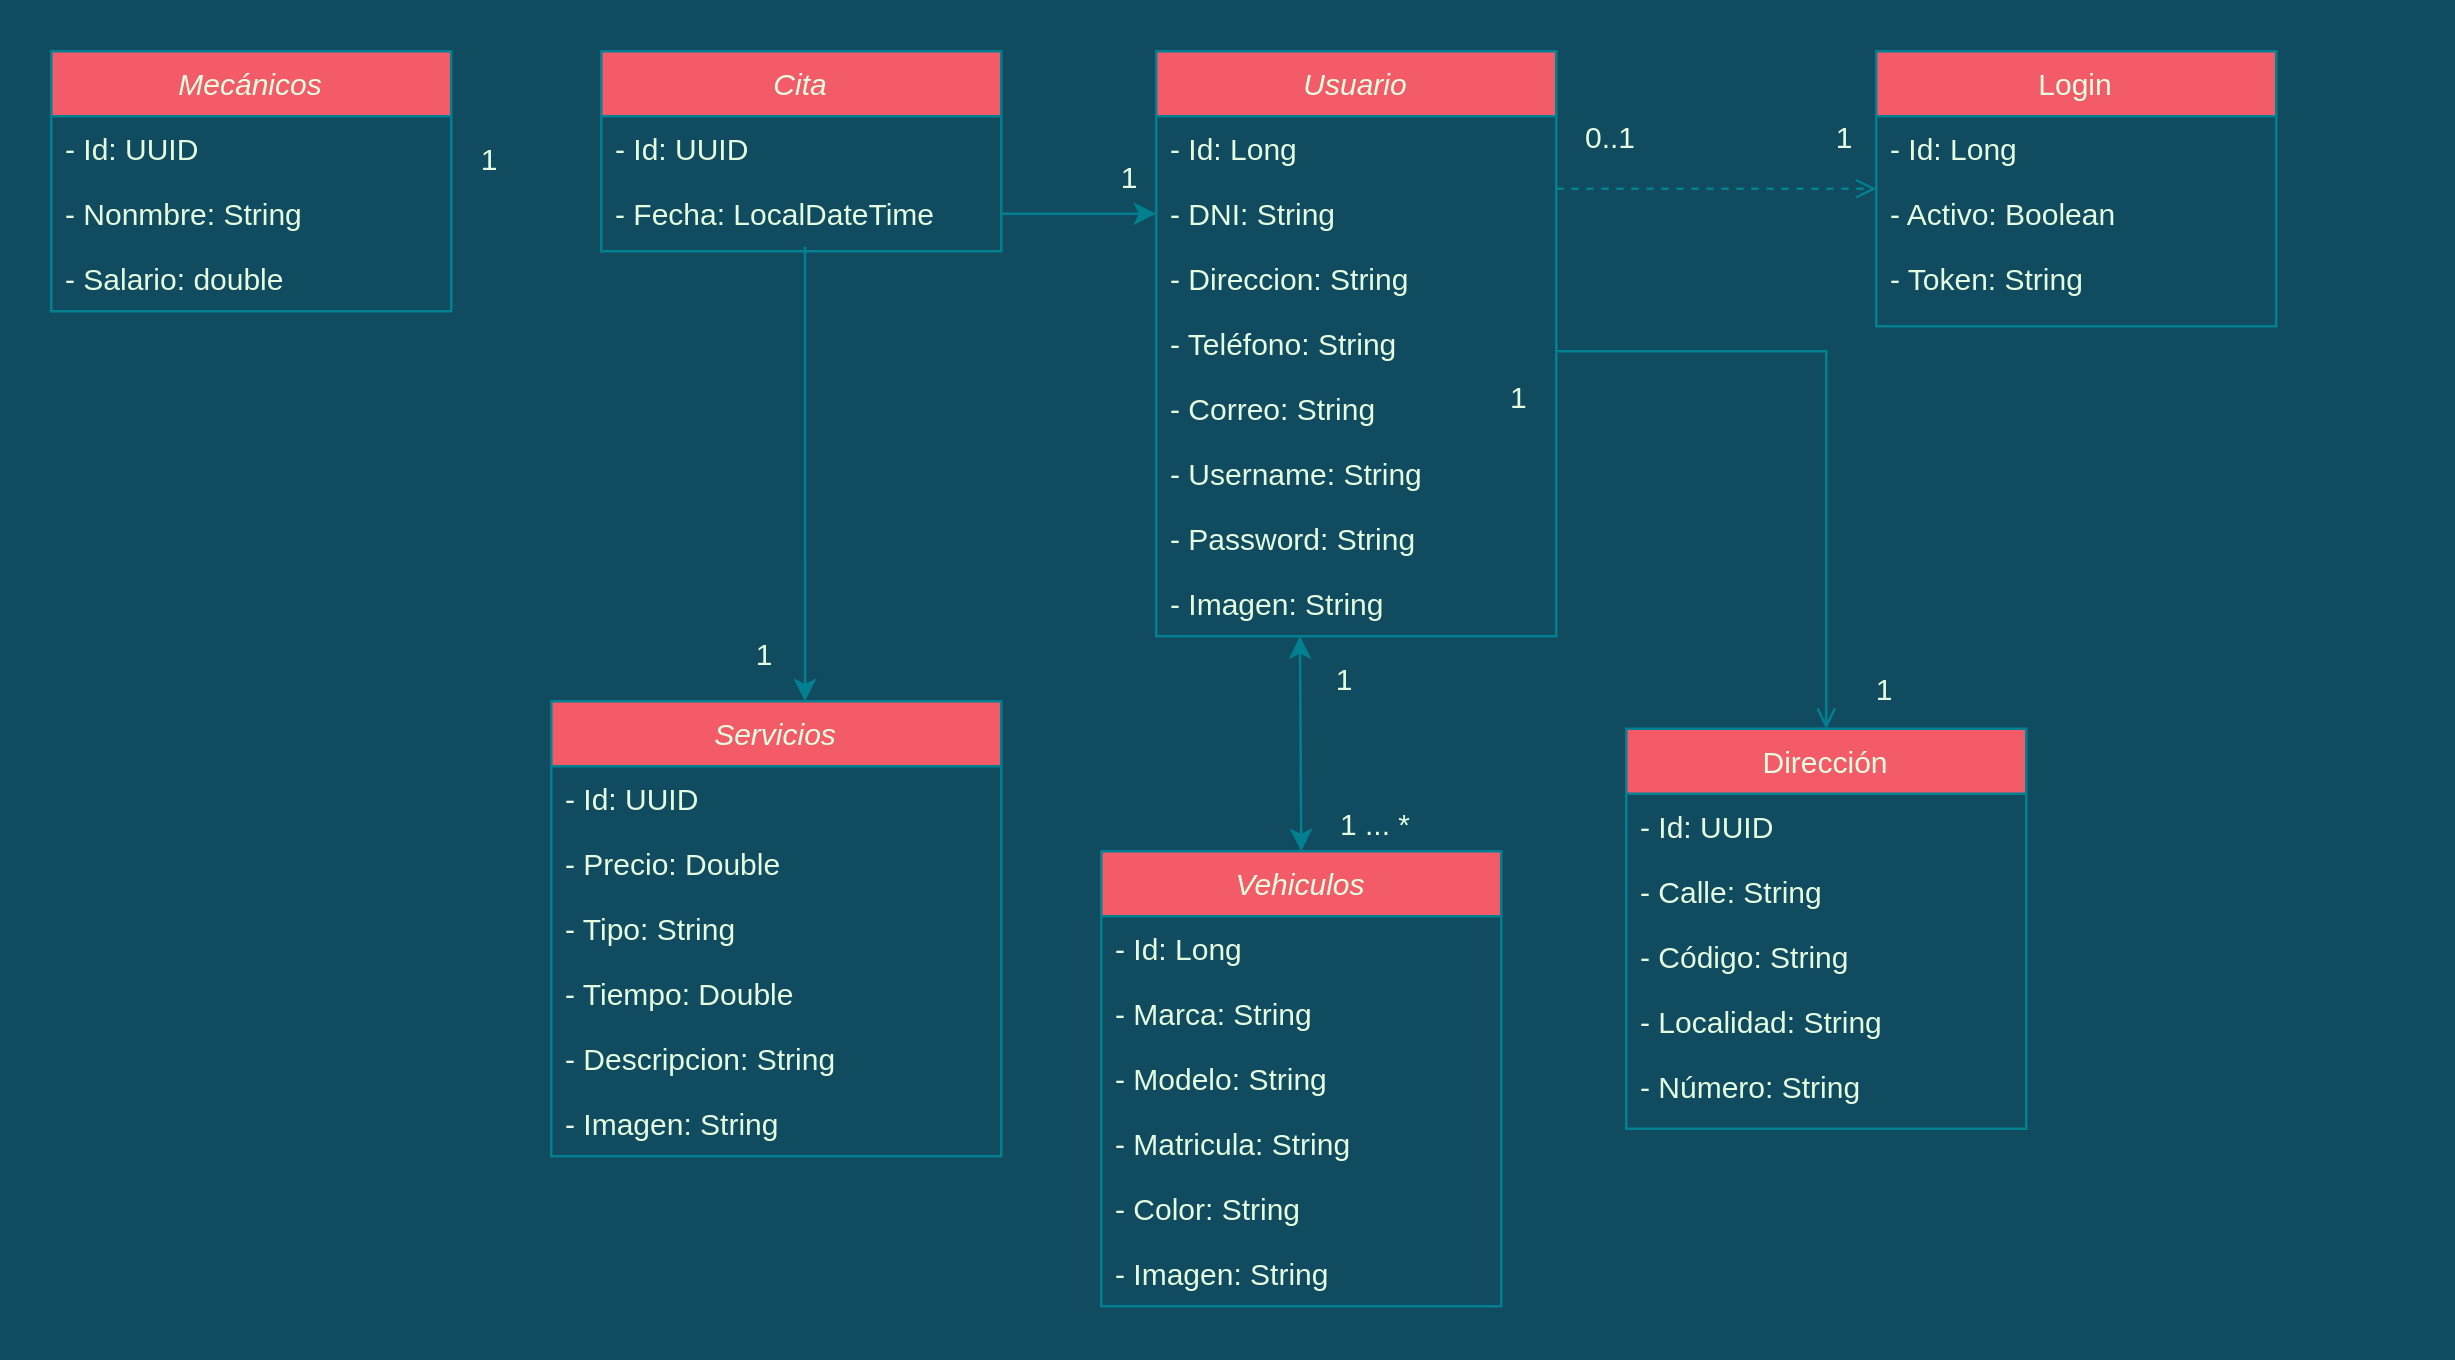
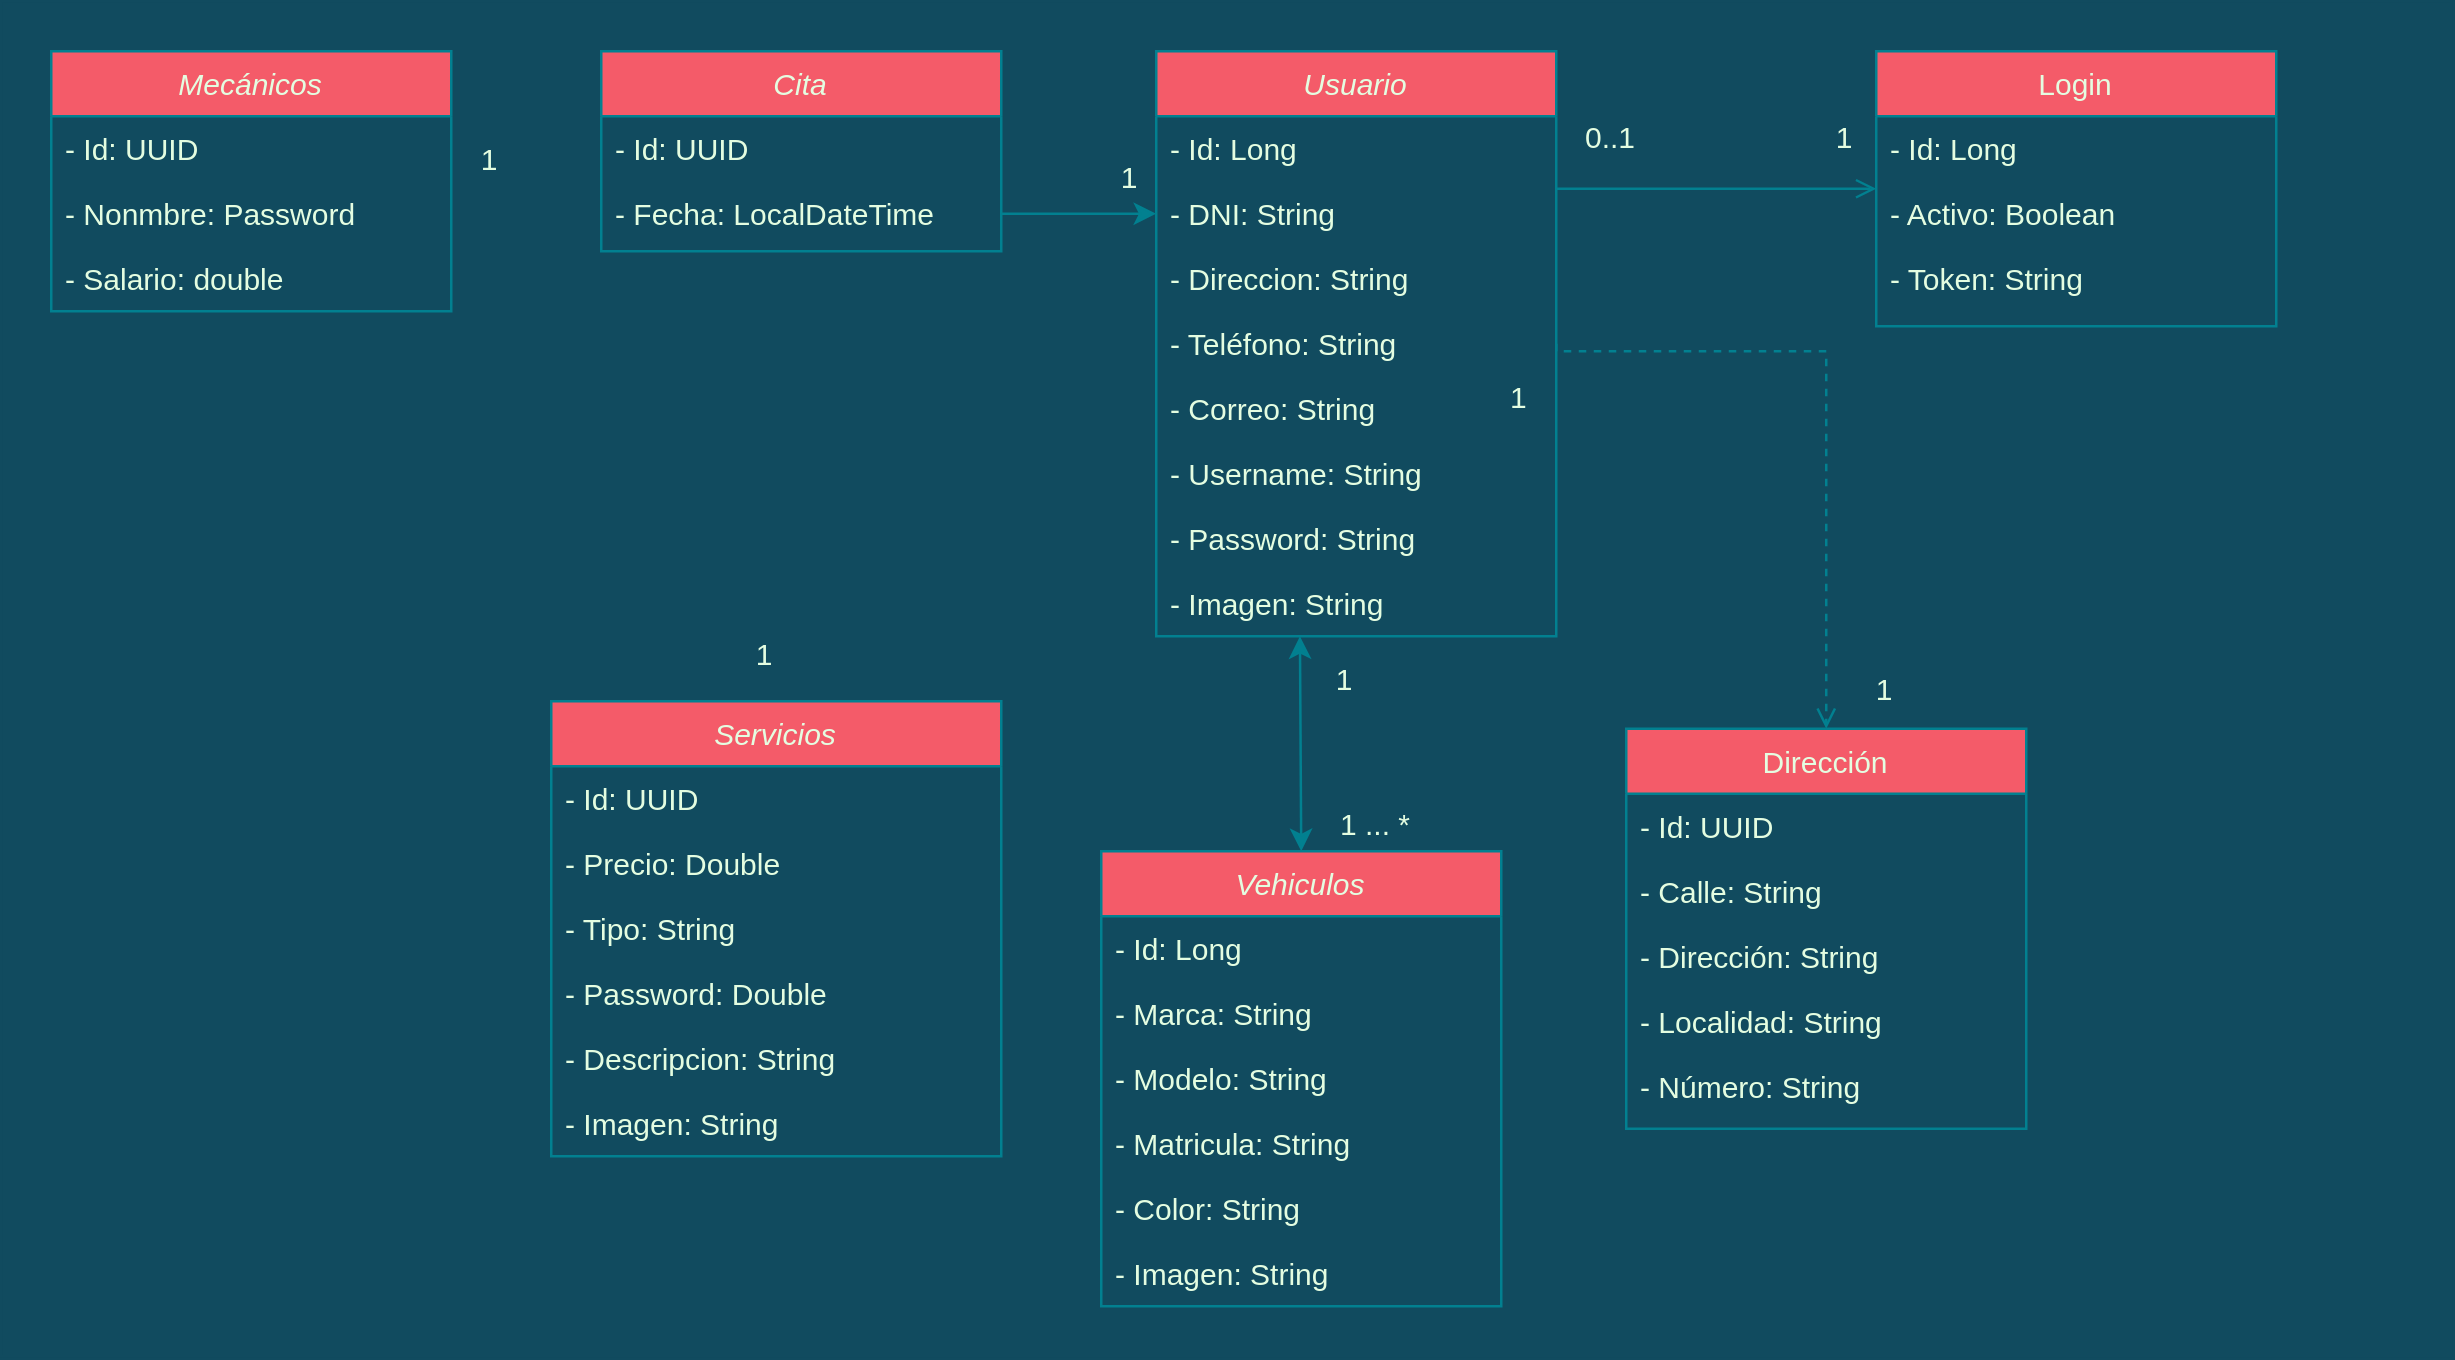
edge "Usuario" -> "Login": style dashed -> solid
node "- Nonmbre: String": label "- Nonmbre: String" -> "- Nonmbre: Password"
edge "- Teléfono: String" -> "Dirección": style solid -> dashed
edge "- Fecha: LocalDateTime" -> "Servicios": removed
node "- Código: String": label "- Código: String" -> "- Dirección: String"
node "- Tiempo: Double": label "- Tiempo: Double" -> "- Password: Double"
